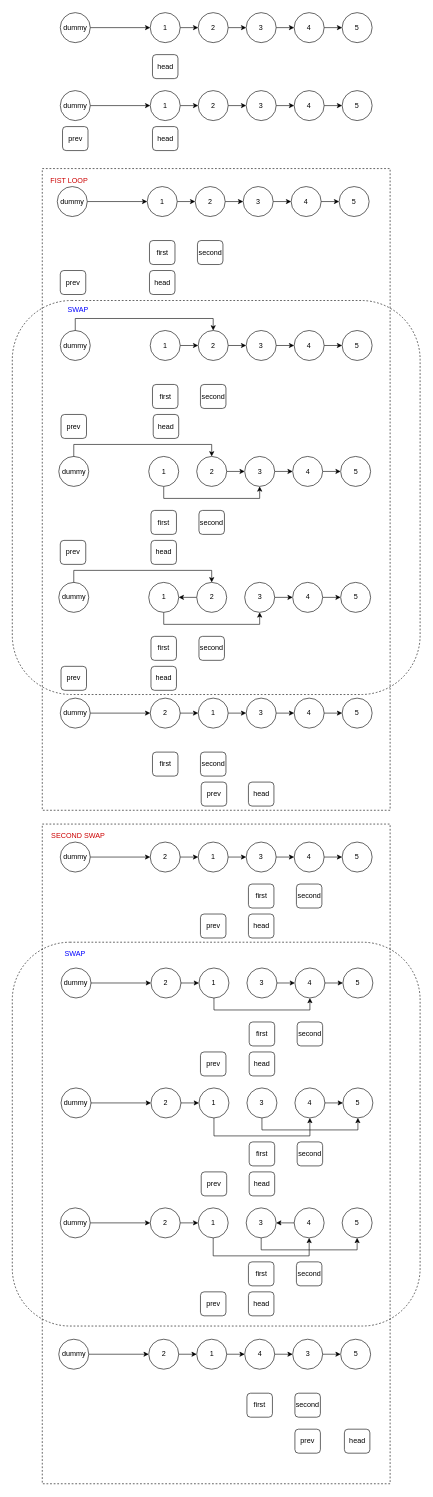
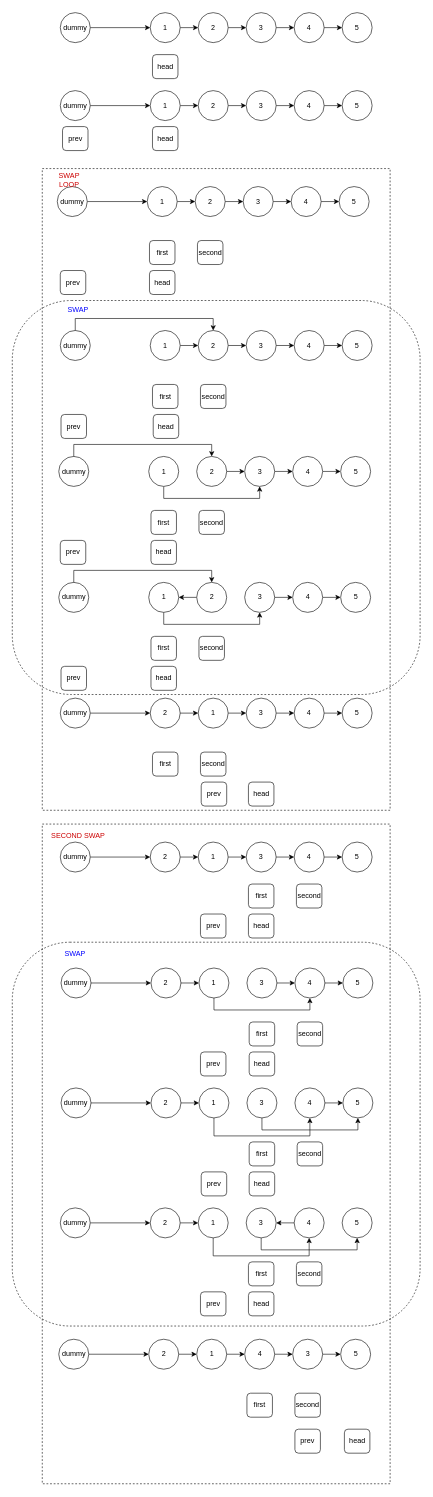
node "FIST LOOP": label "FIST LOOP" -> "SWAP LOOP"
